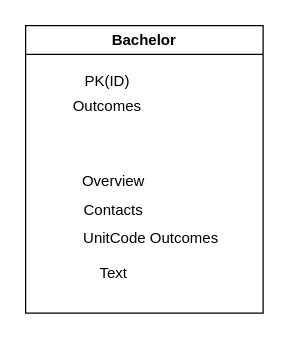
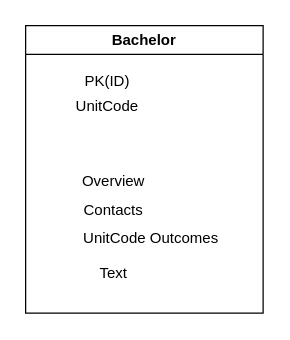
node "Outcomes": label "Outcomes" -> "UnitCode"
